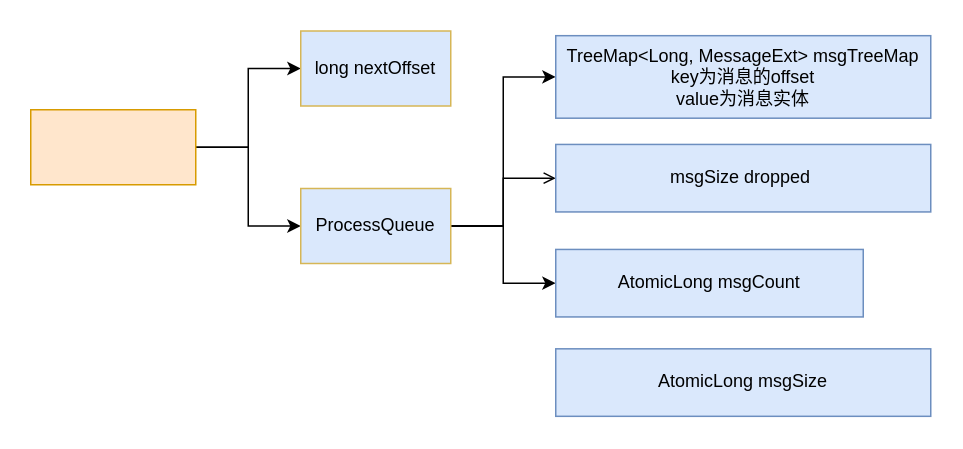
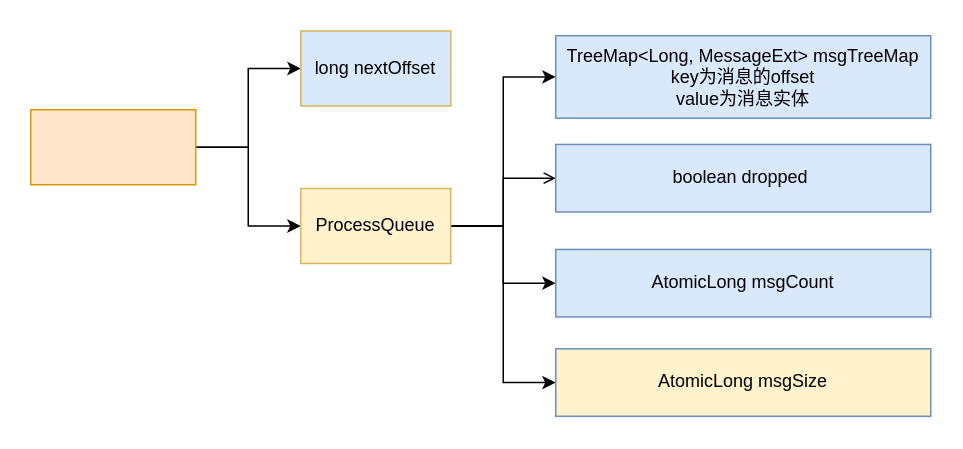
node "msgSize dropped": label "msgSize dropped" -> "boolean dropped"
node "ProcessQueue": fillcolor #dae8fc -> #fff2cc
node "AtomicLong msgCount": size 308x68 -> 375x68
edge "ProcessQueue" -> "AtomicLong msgSize": added
node "AtomicLong msgSize": fillcolor #dae8fc -> #fff2cc
